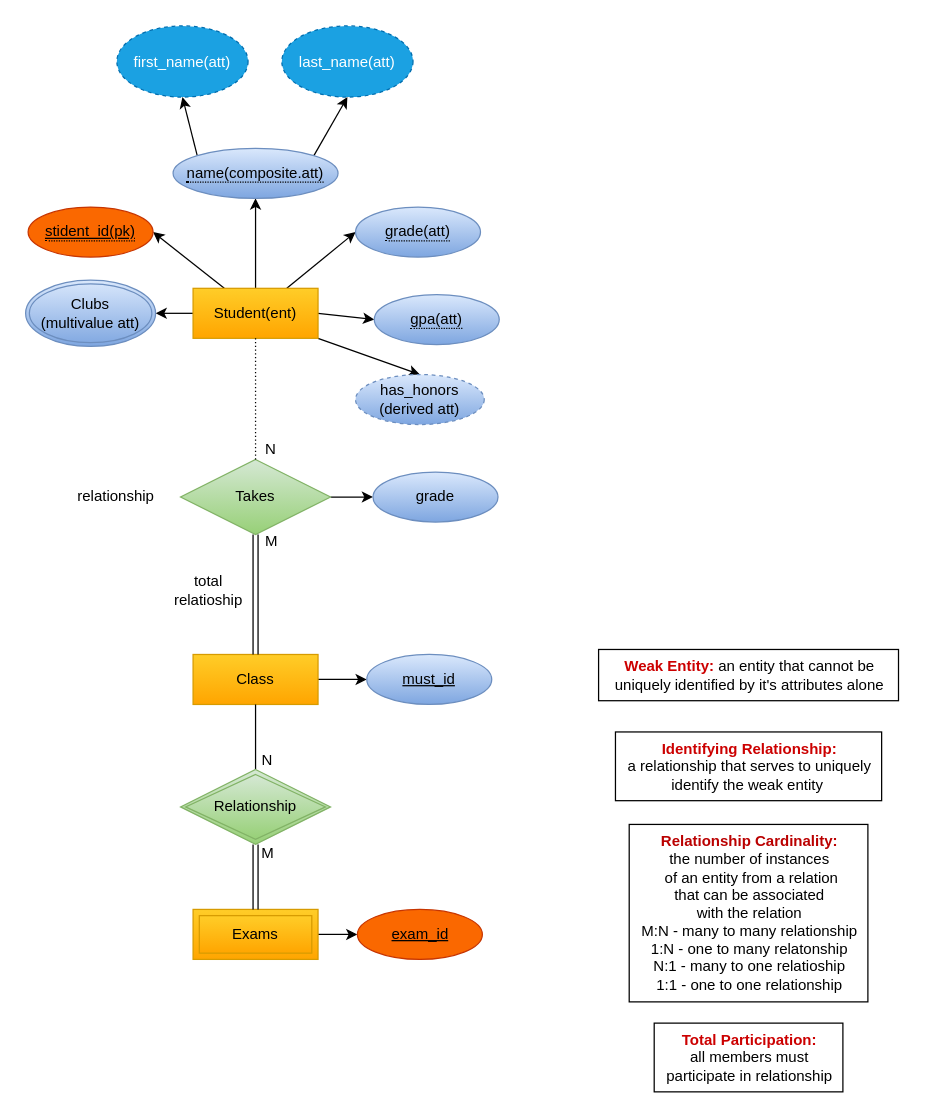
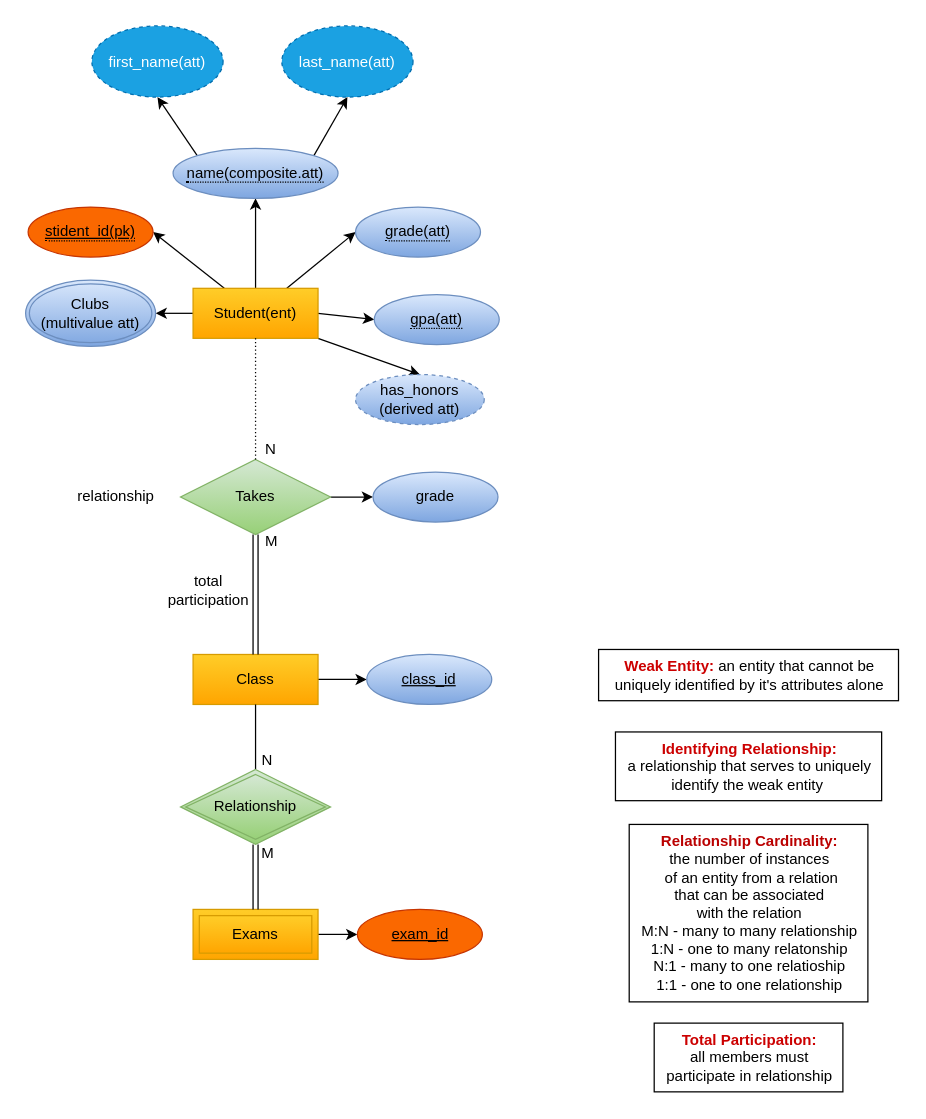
node "first_name(att)": moved (183, 61) -> (158, 61)
node "total relatioship": label "total relatioship" -> "total participation"
node "must_id": label "must_id" -> "class_id"
